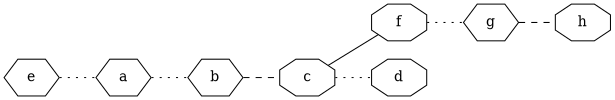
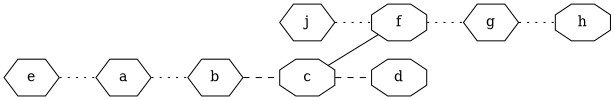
node "j": added
edge "g" -- "h": style dashed -> dotted
edge "c" -- "d": style dotted -> dashed
